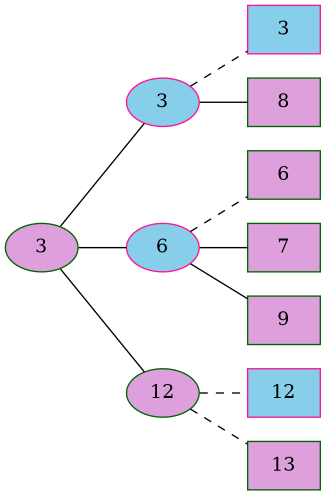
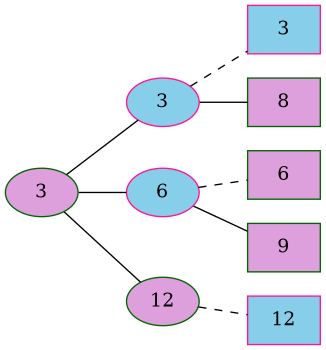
node "7": removed
node "13": removed
